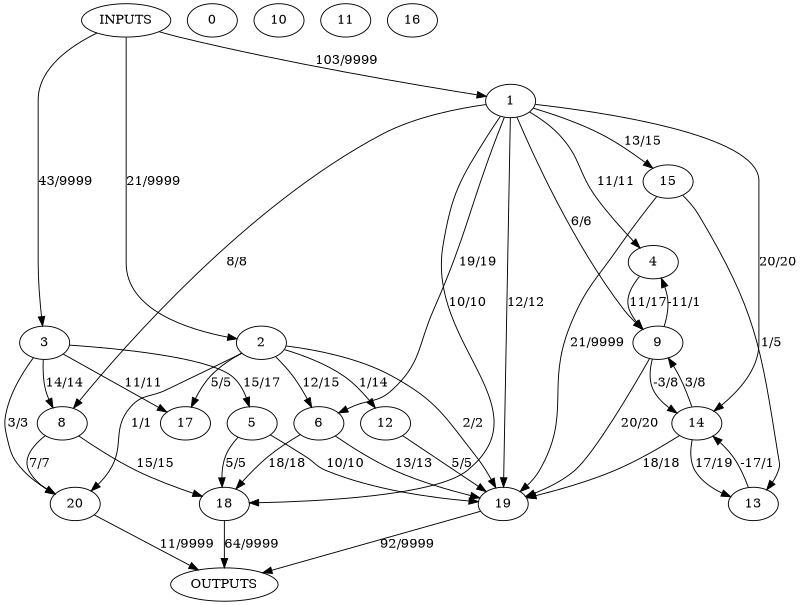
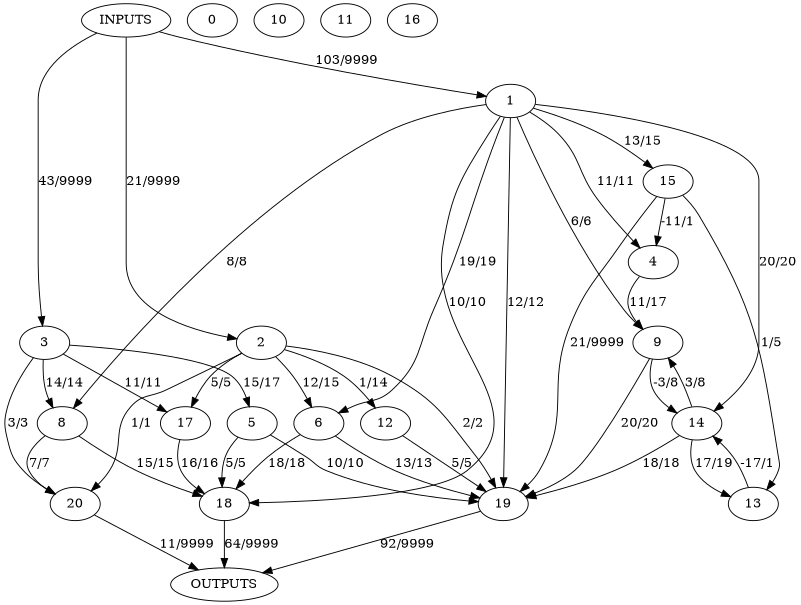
edge "9" -> "4": now "15" -> "4"
edge "17" -> "18": added, label "16/16"
